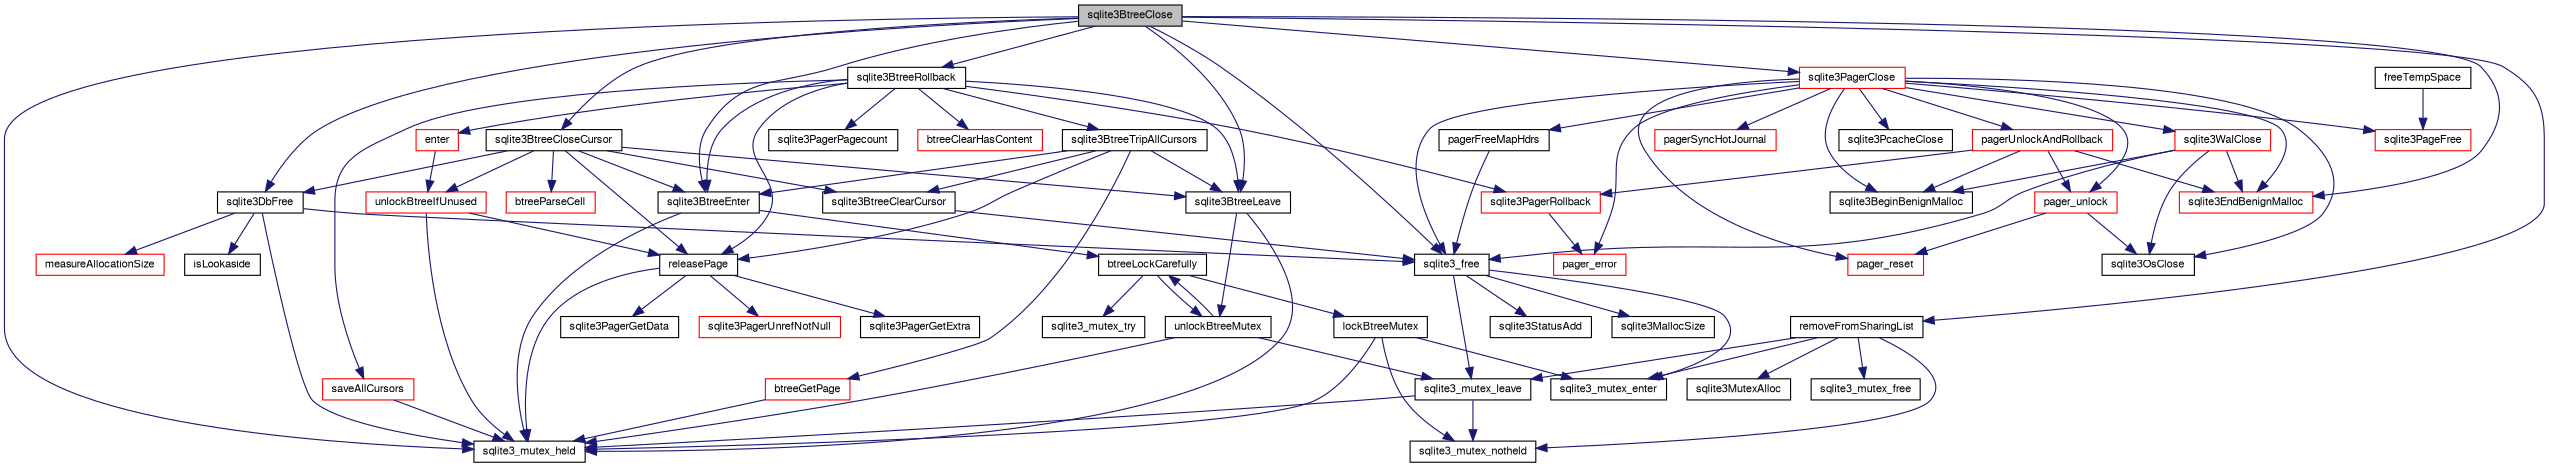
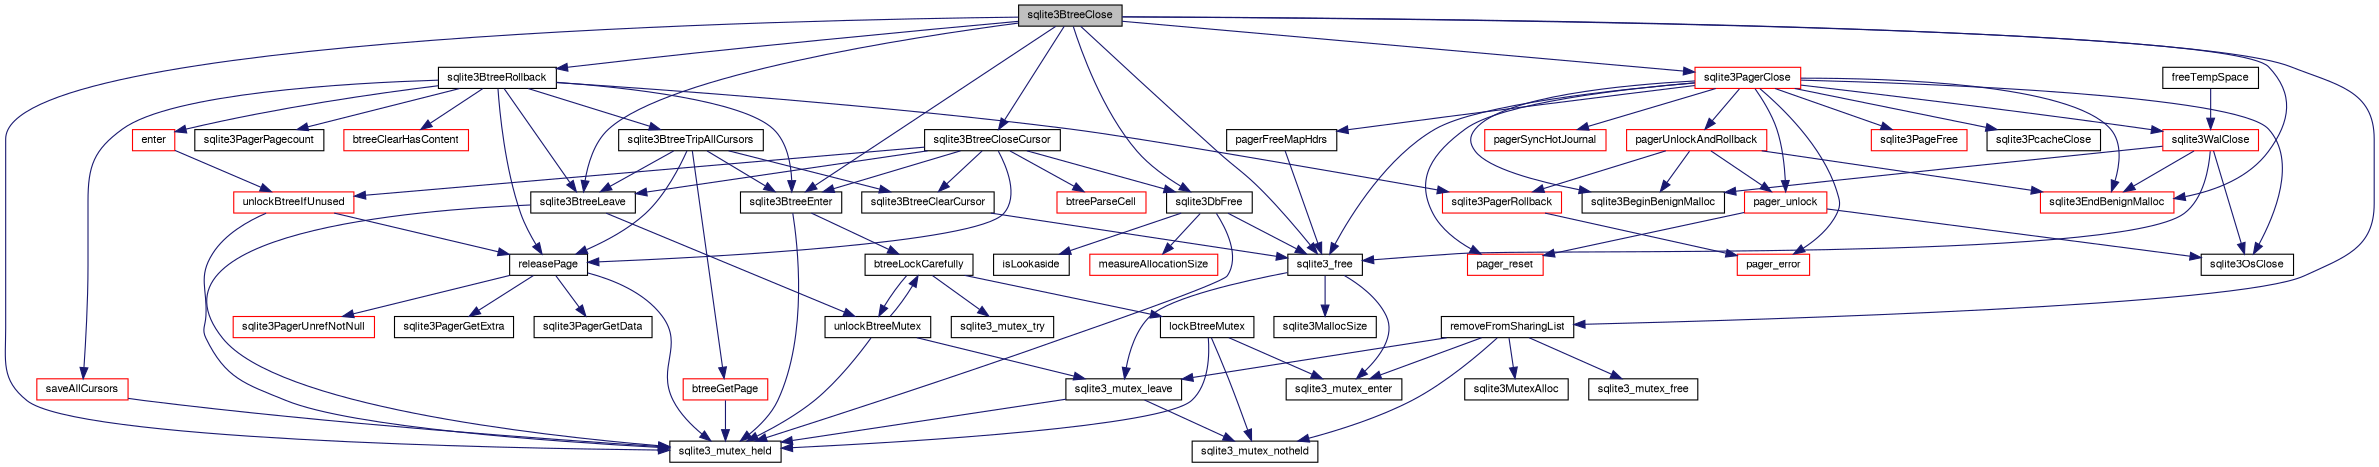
edge "freeTempSpace" -> "sqlite3PageFree": now "freeTempSpace" -> "sqlite3WalClose"
node "sqlite3StatusAdd": removed
